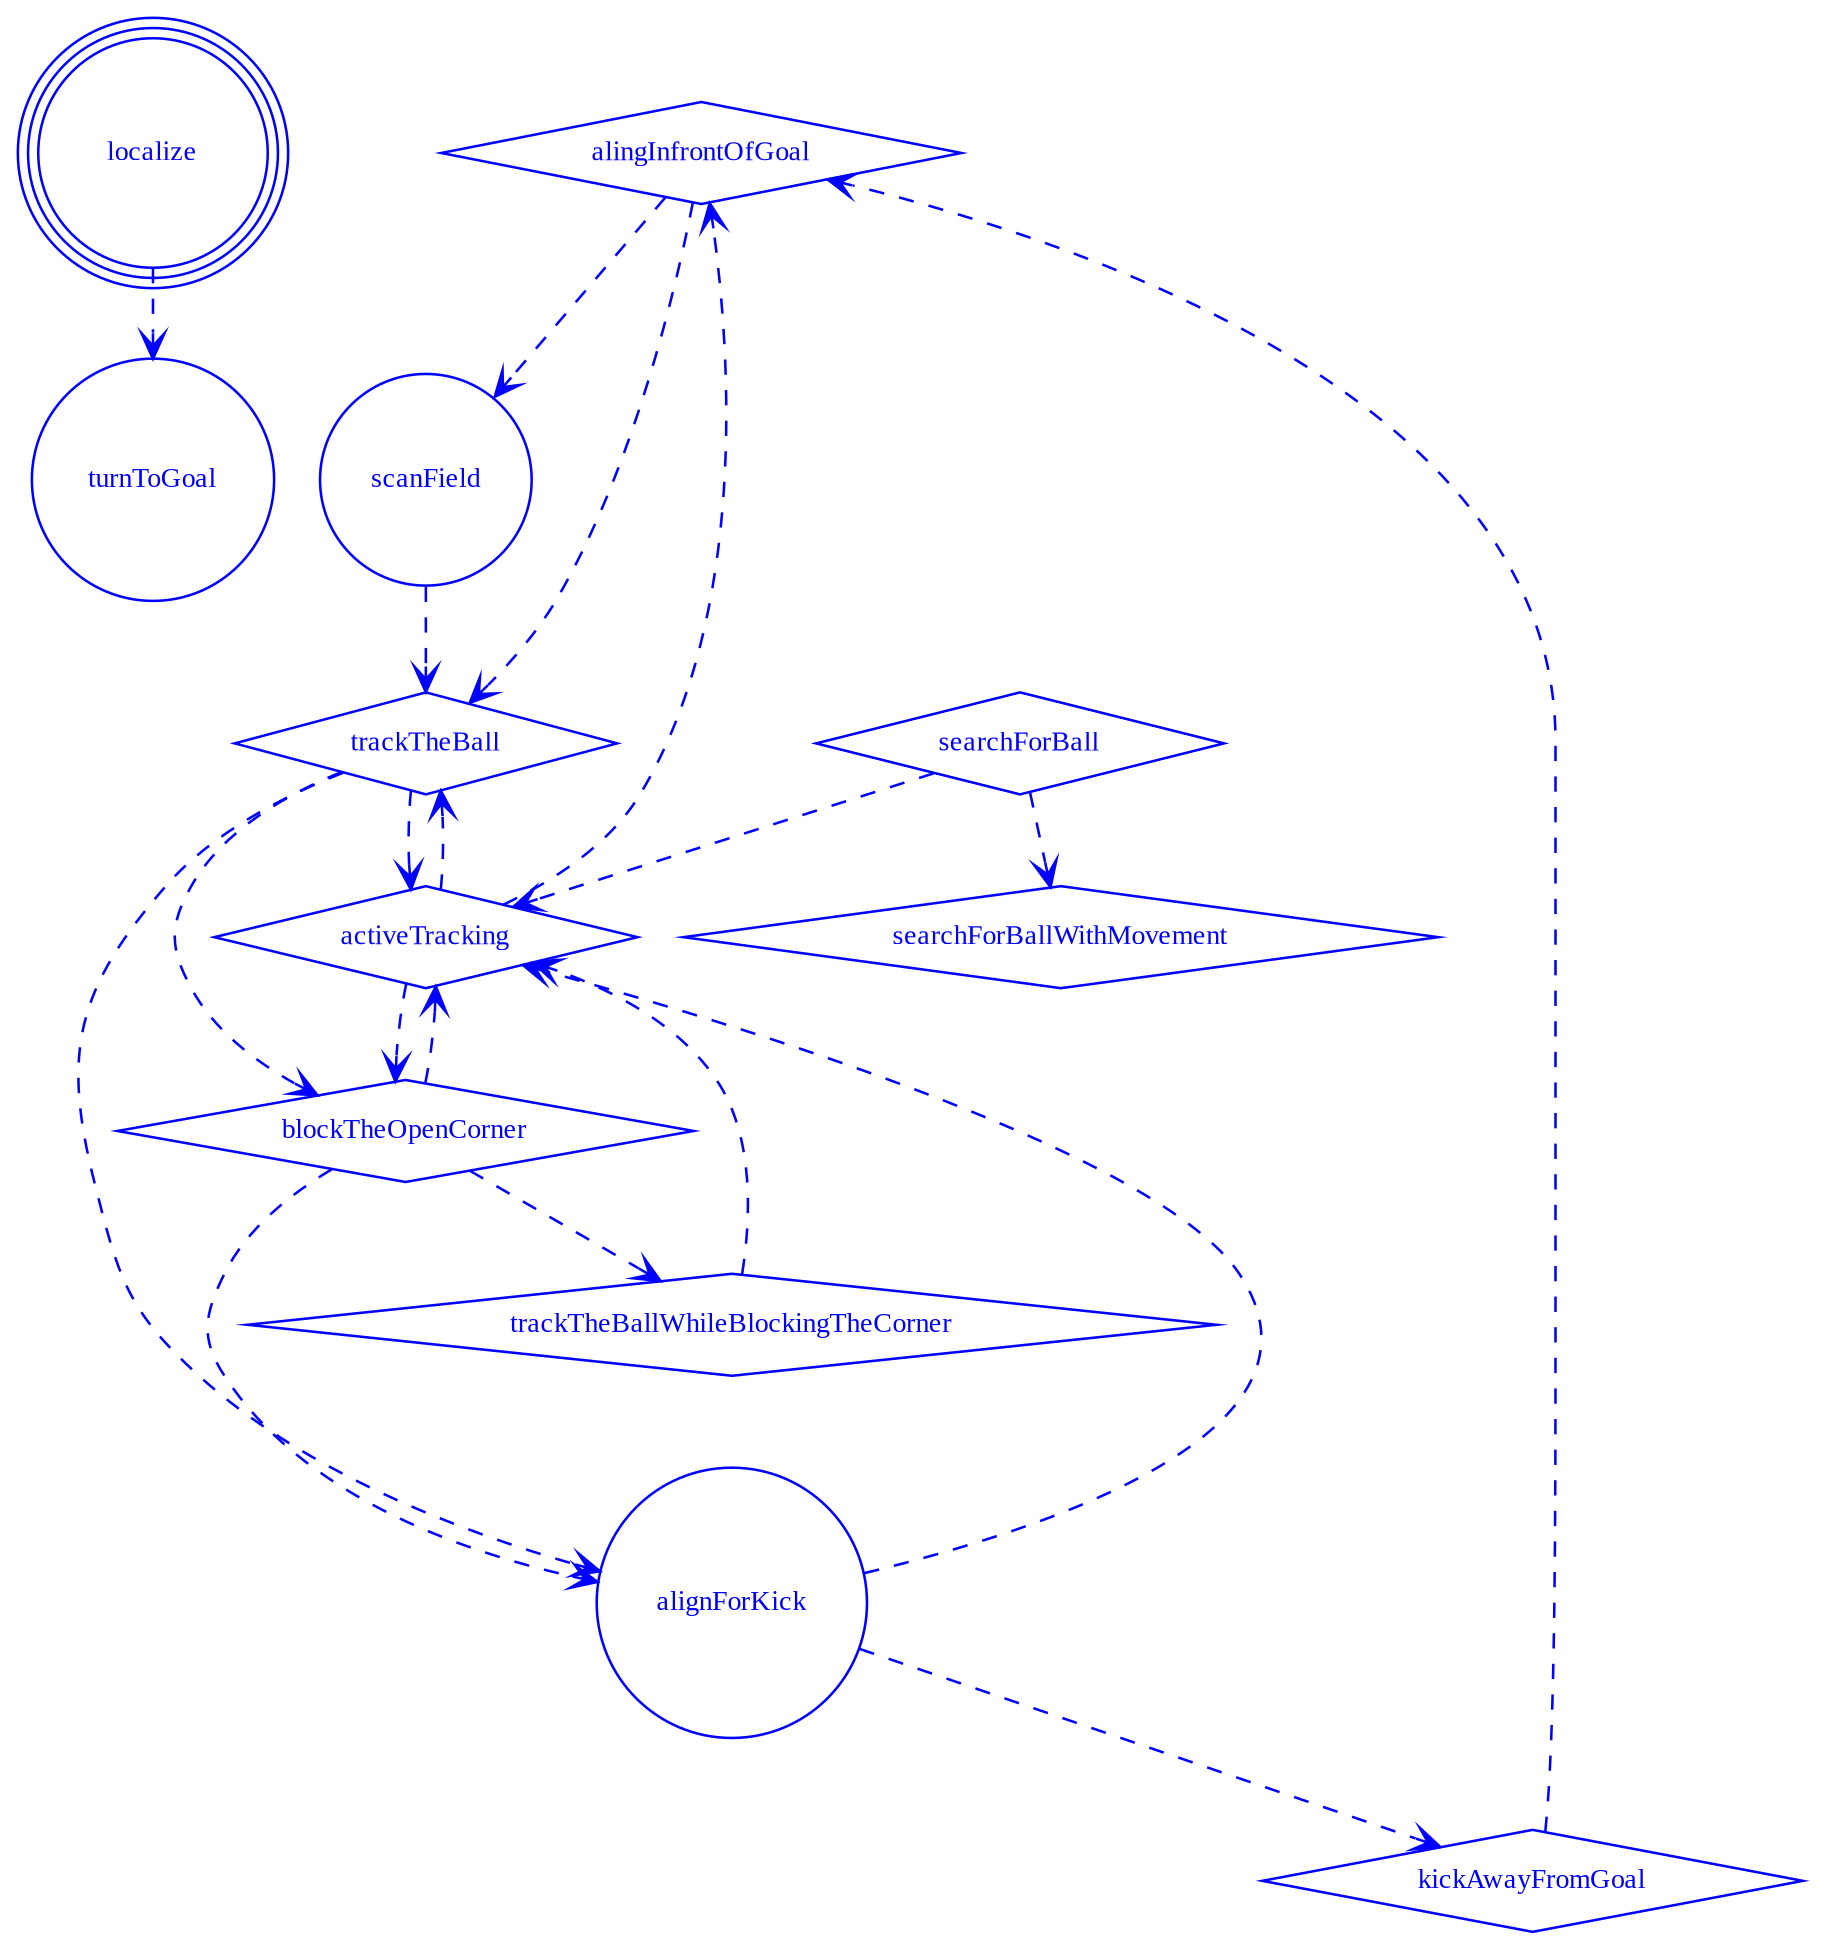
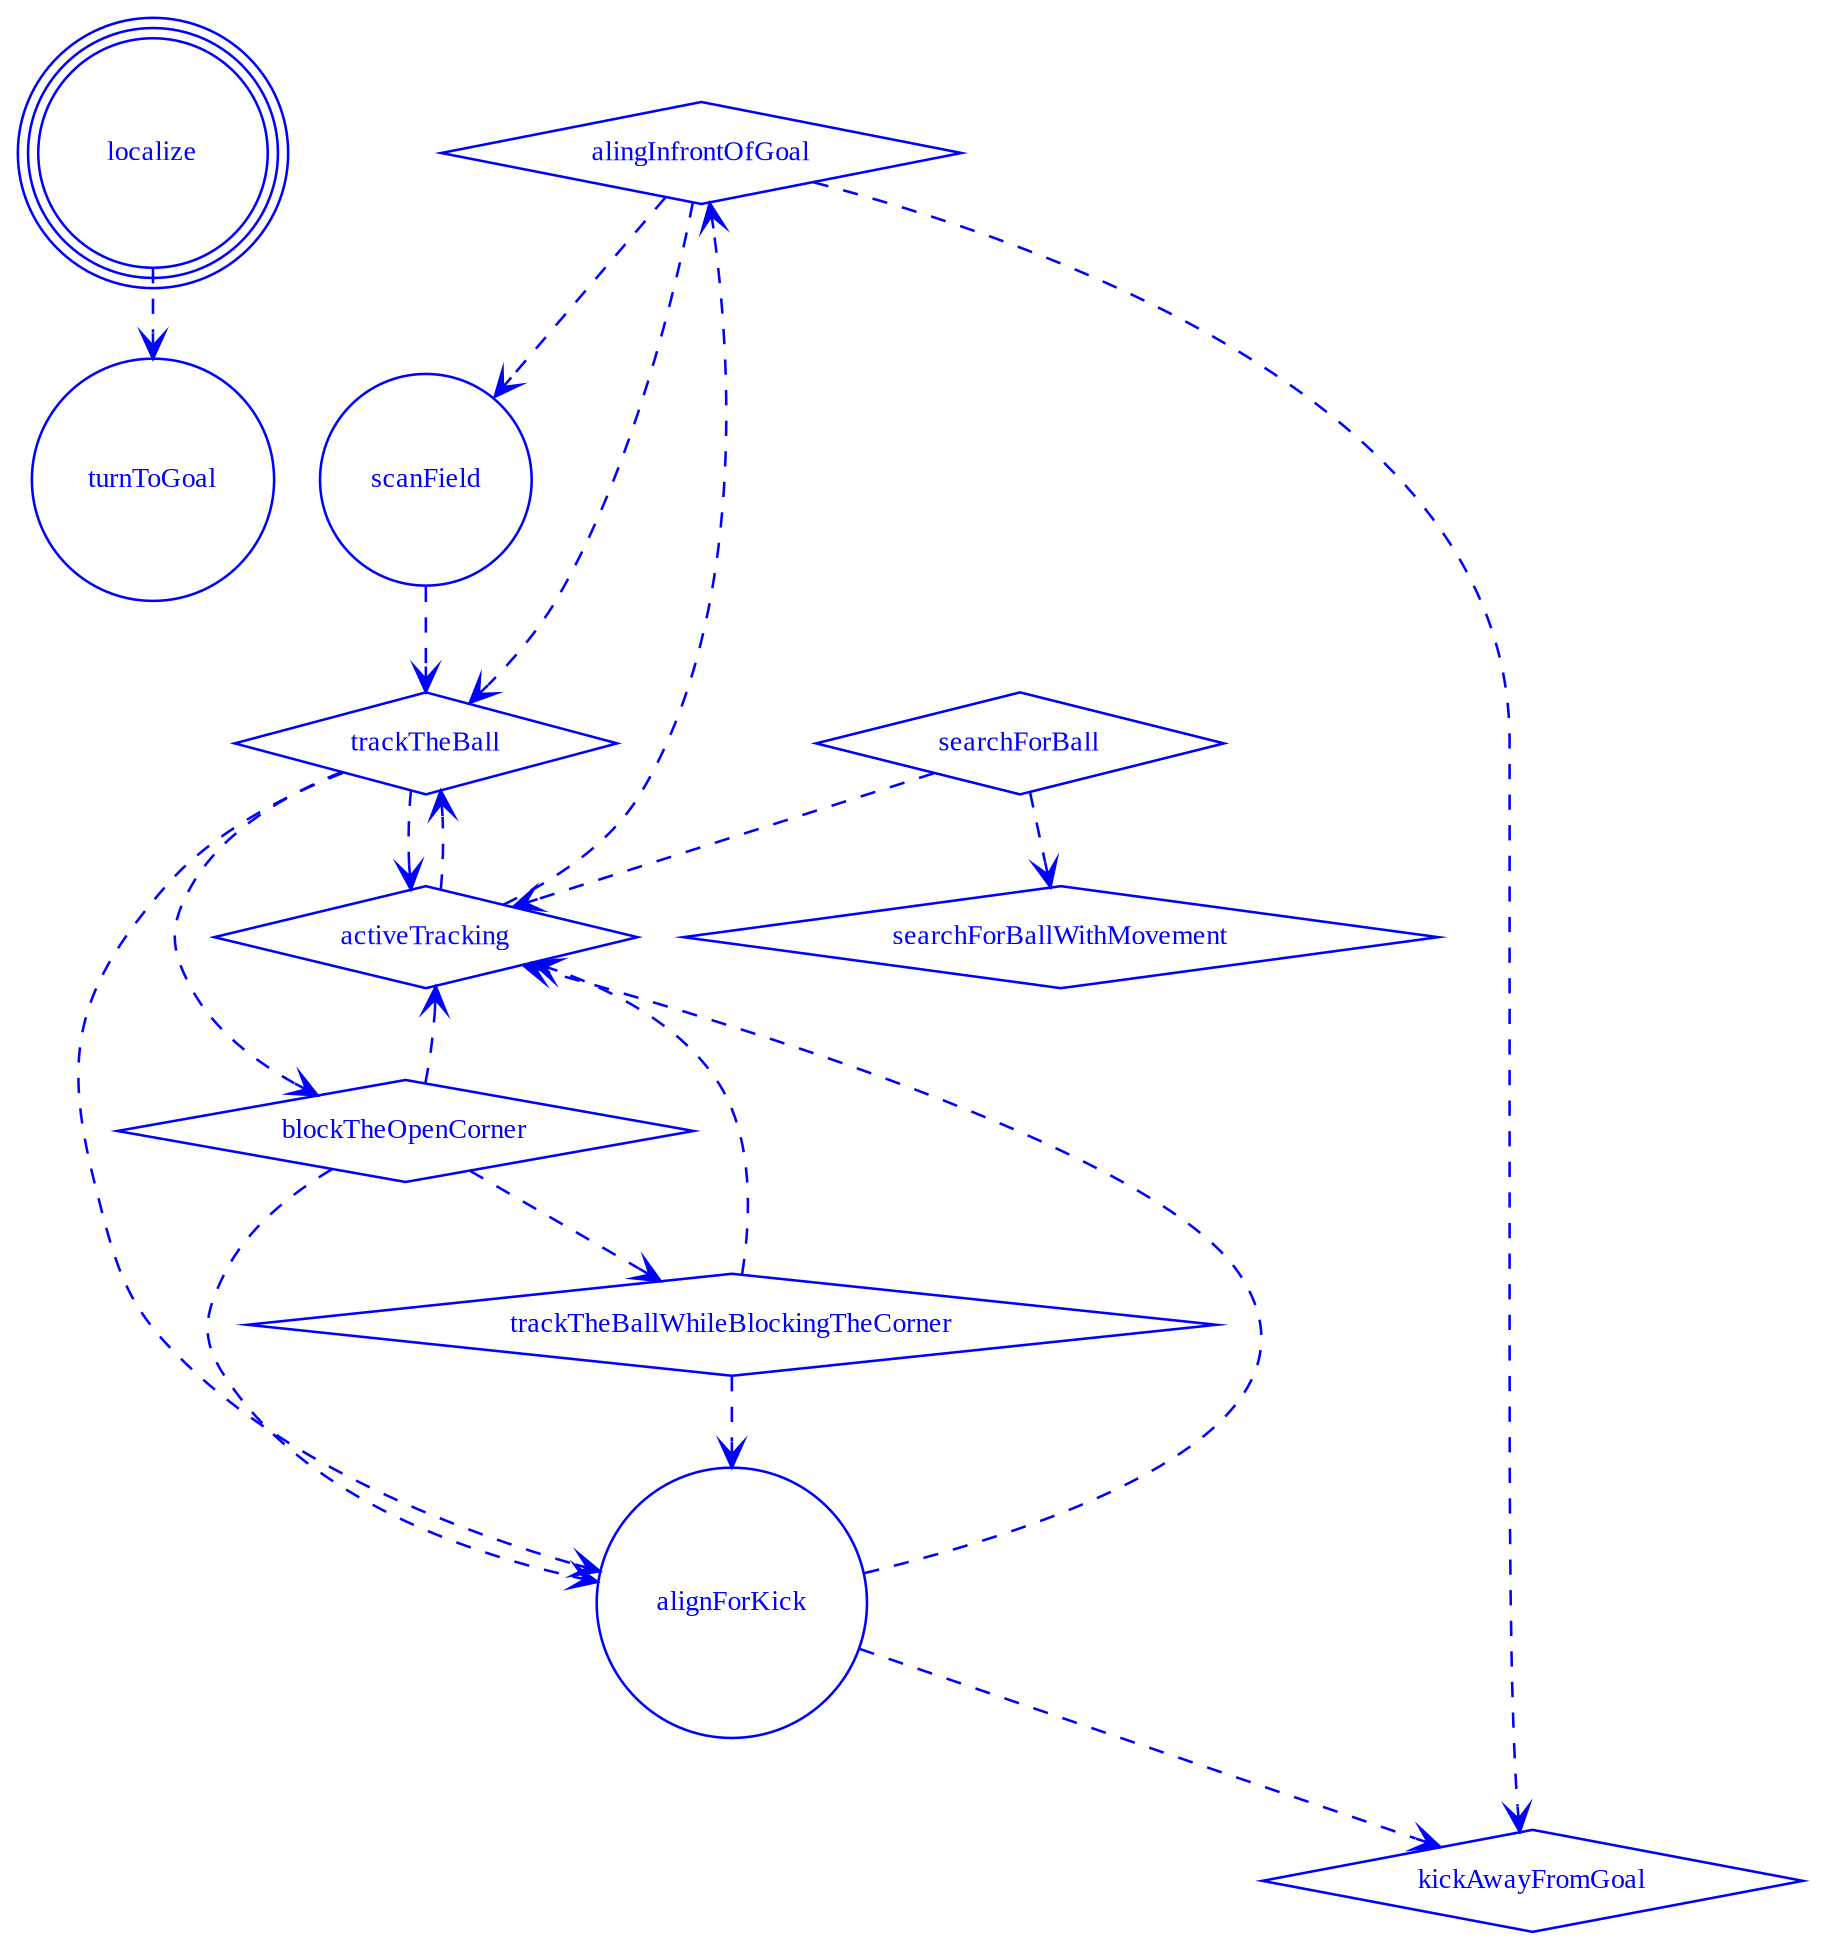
edge "kickAwayFromGoal" -> "alingInfrontOfGoal": reversed
edge "activeTracking" -> "blockTheOpenCorner": removed
edge "trackTheBallWhileBlockingTheCorner" -> "alignForKick": added
